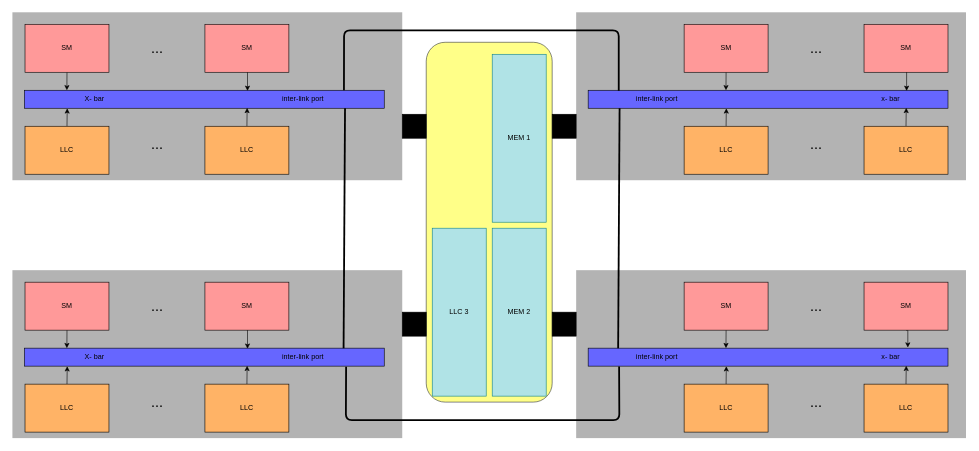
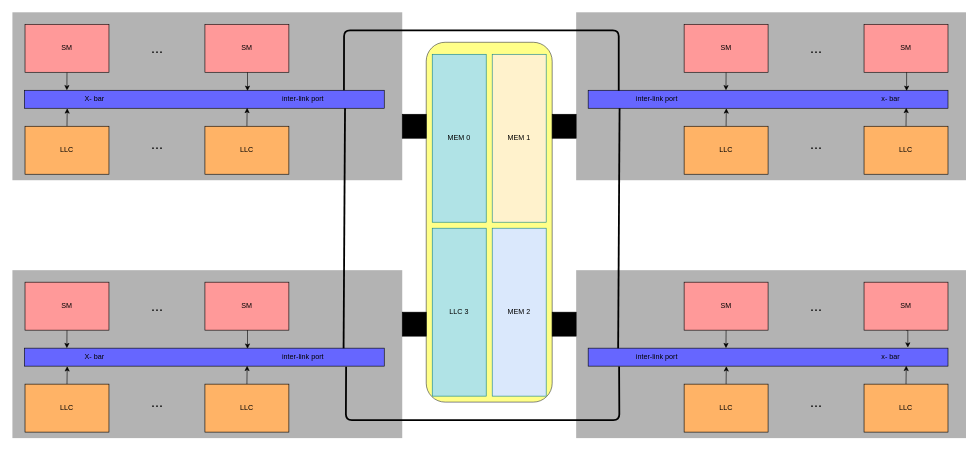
node "MEM 0": added
node "MEM 1": fillcolor #b0e3e6 -> #fff2cc
node "MEM 2": fillcolor #b0e3e6 -> #dae8fc
